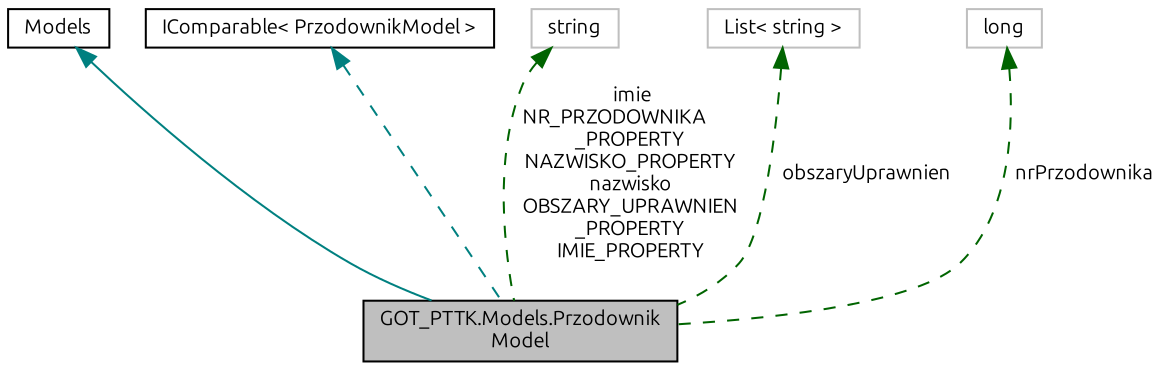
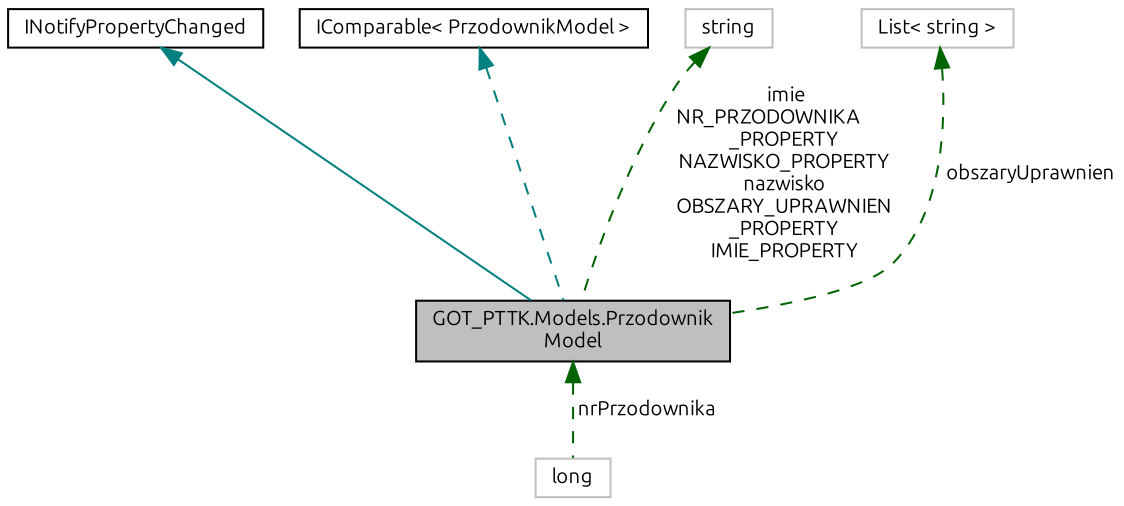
node "Models": label "Models" -> "INotifyPropertyChanged"
edge "GOT_PTTK.Models.Przodownik Model" -> "long": reversed
